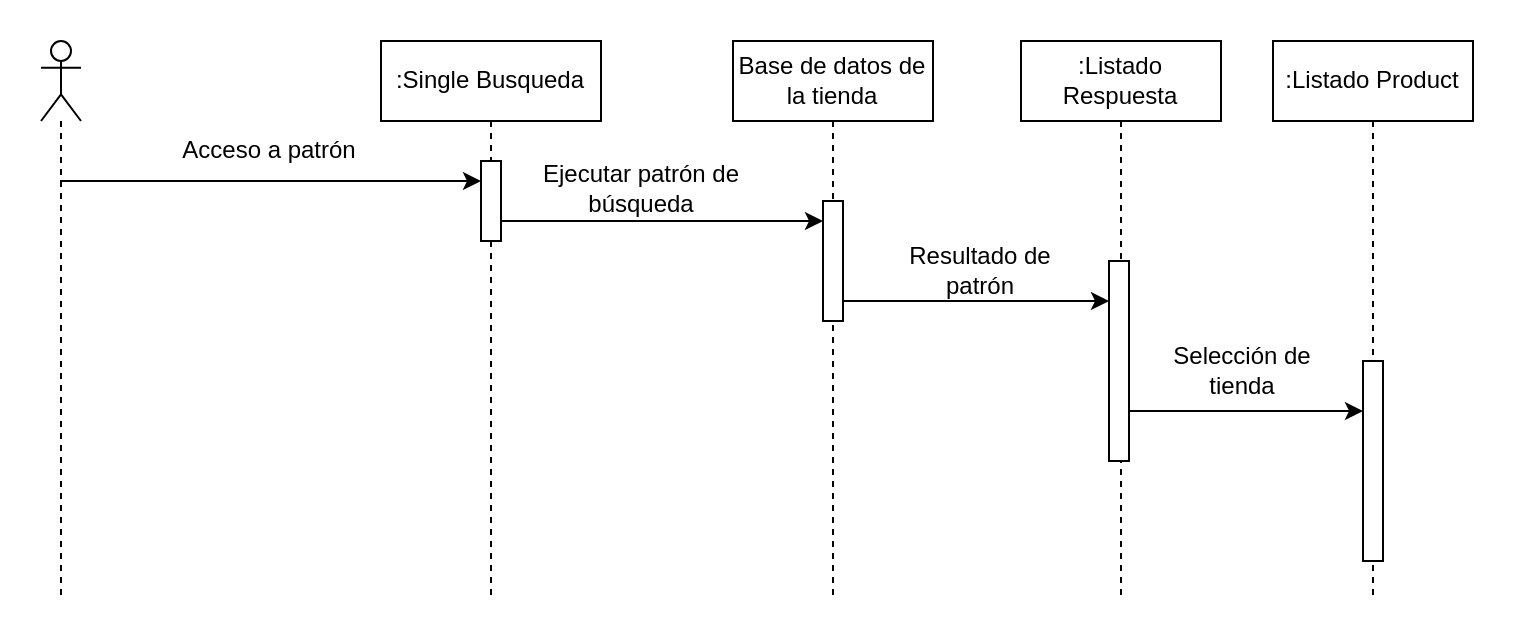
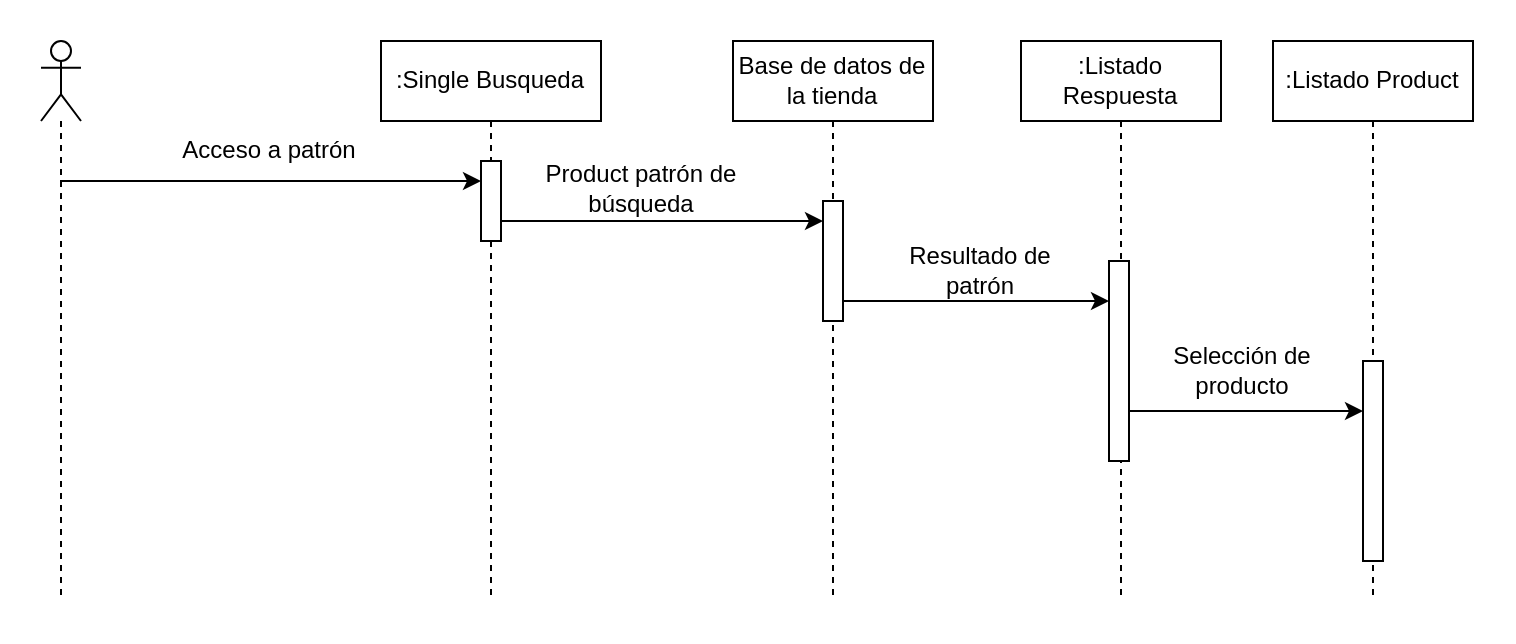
node "Ejecutar patrón de búsqueda": label "Ejecutar patrón de búsqueda" -> "Product patrón de búsqueda"
node "Selección de tienda": label "Selección de tienda" -> "Selección de producto"
